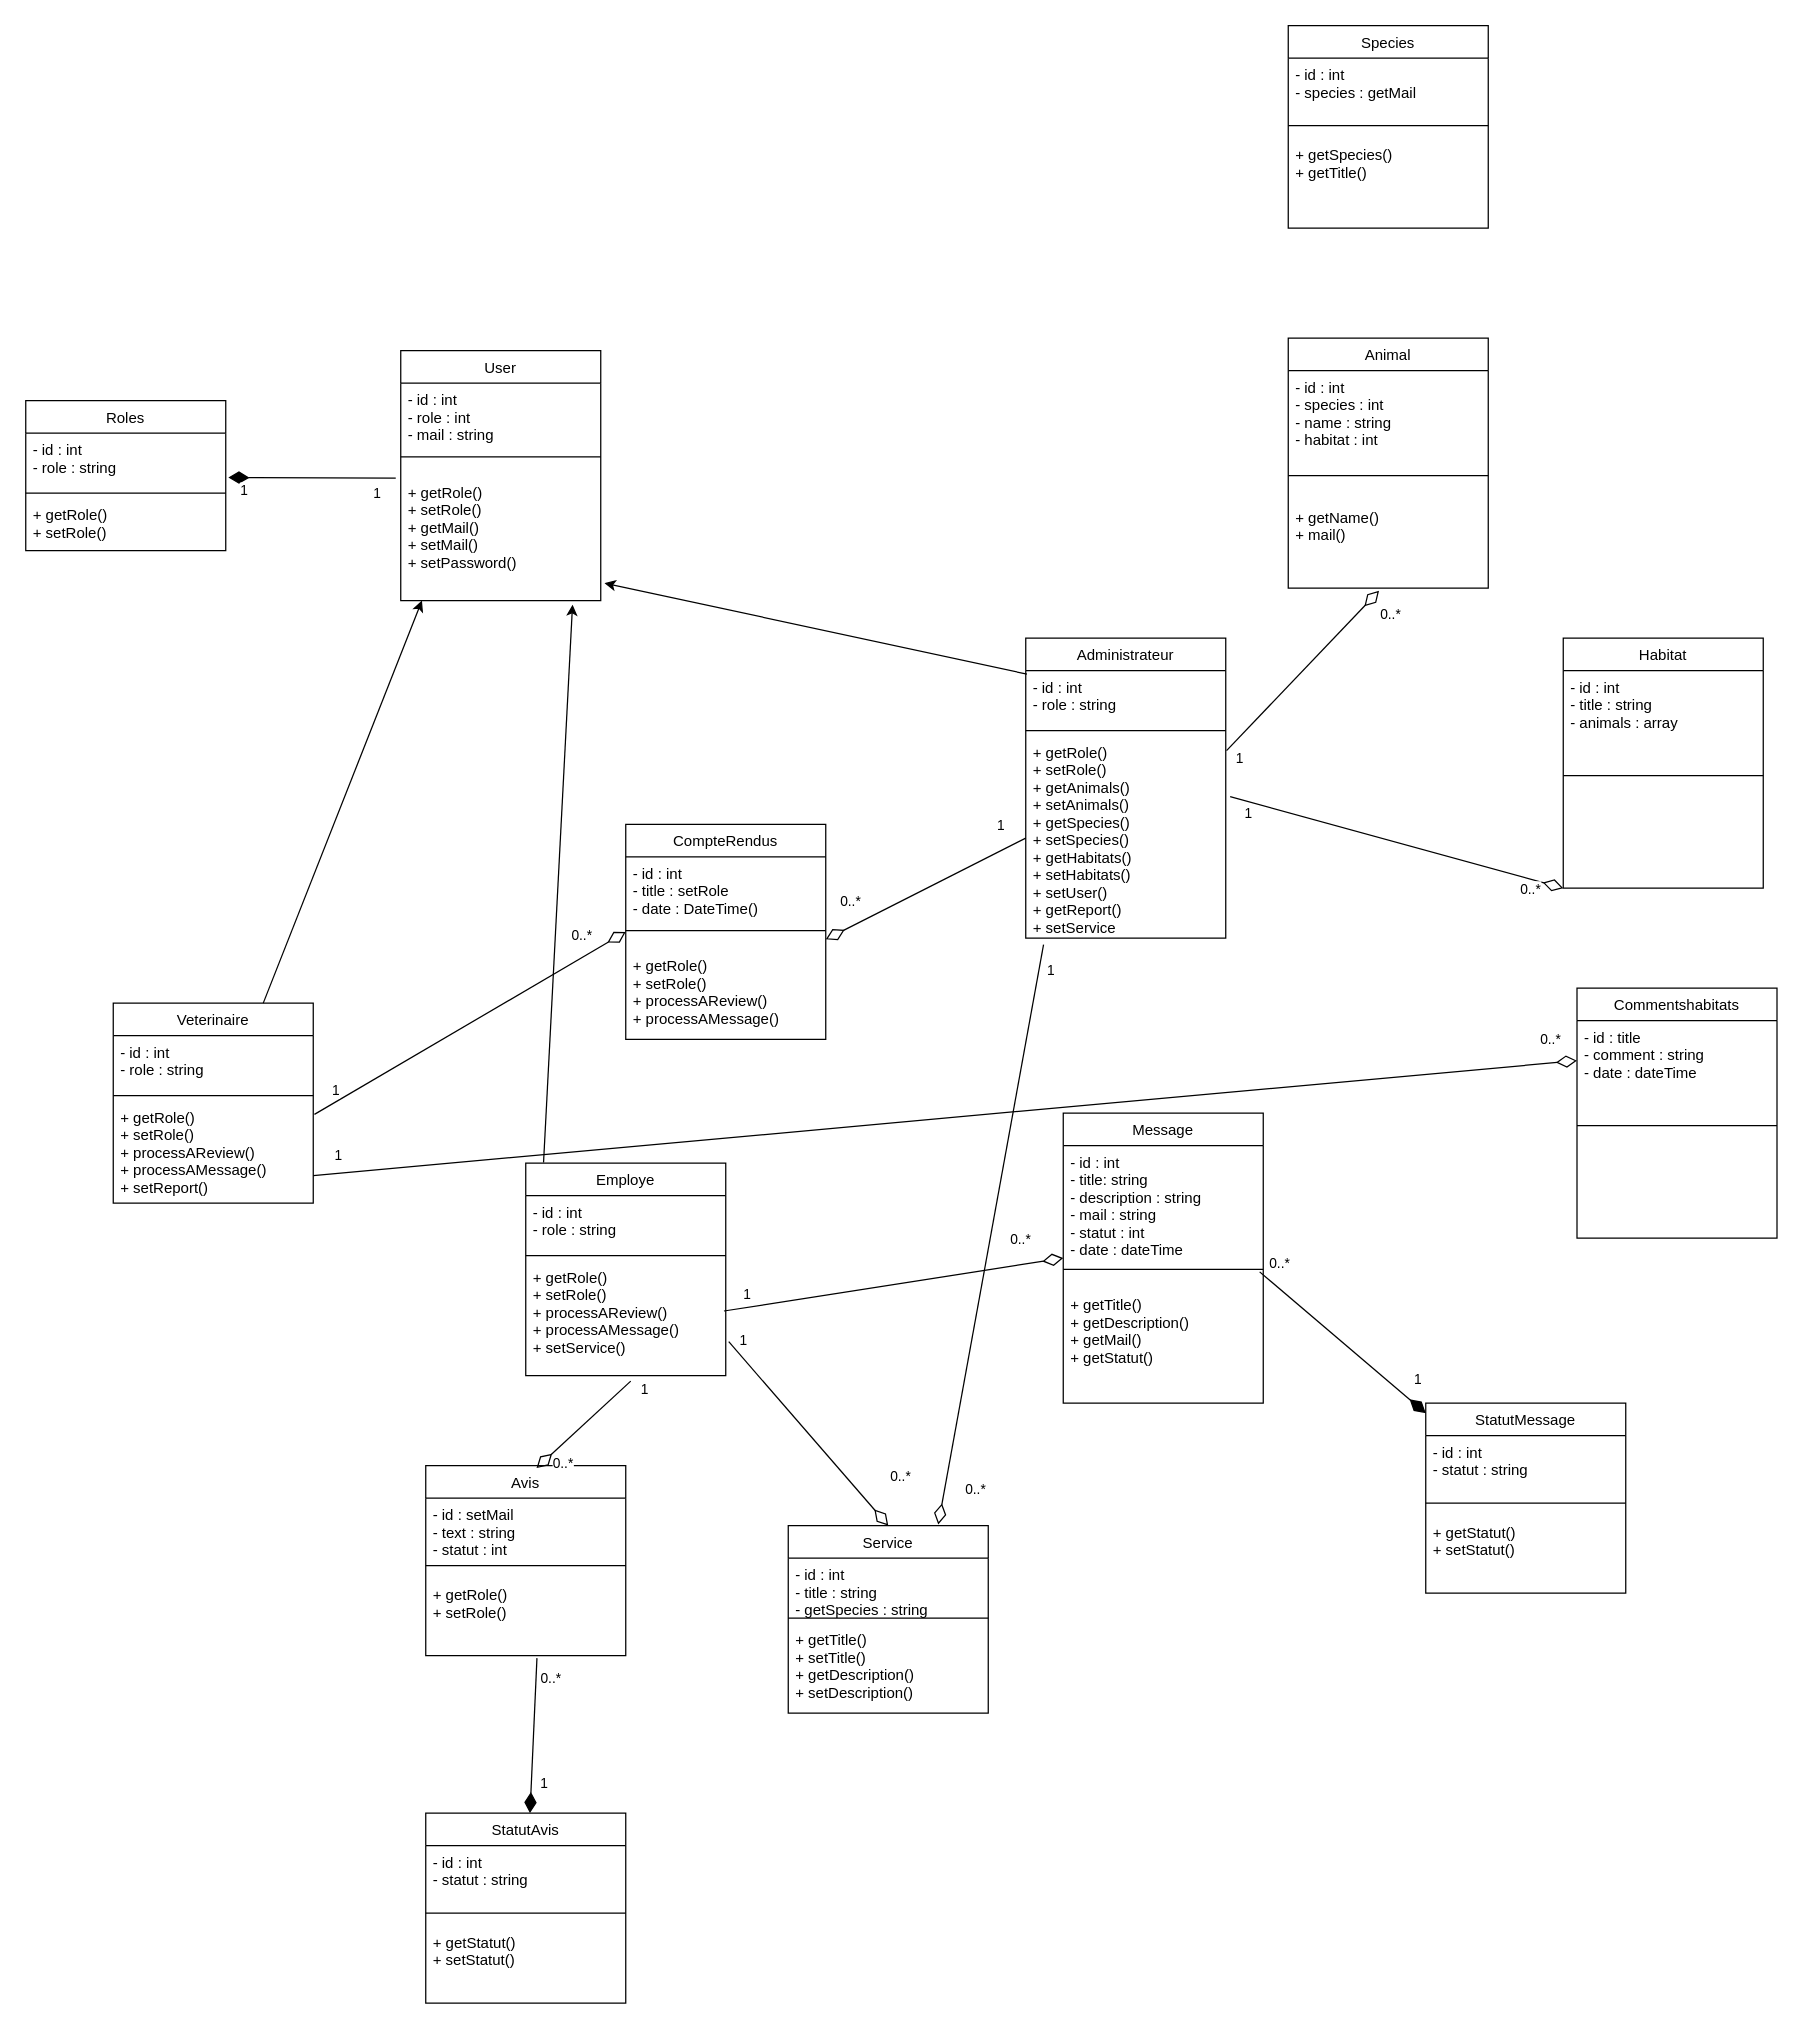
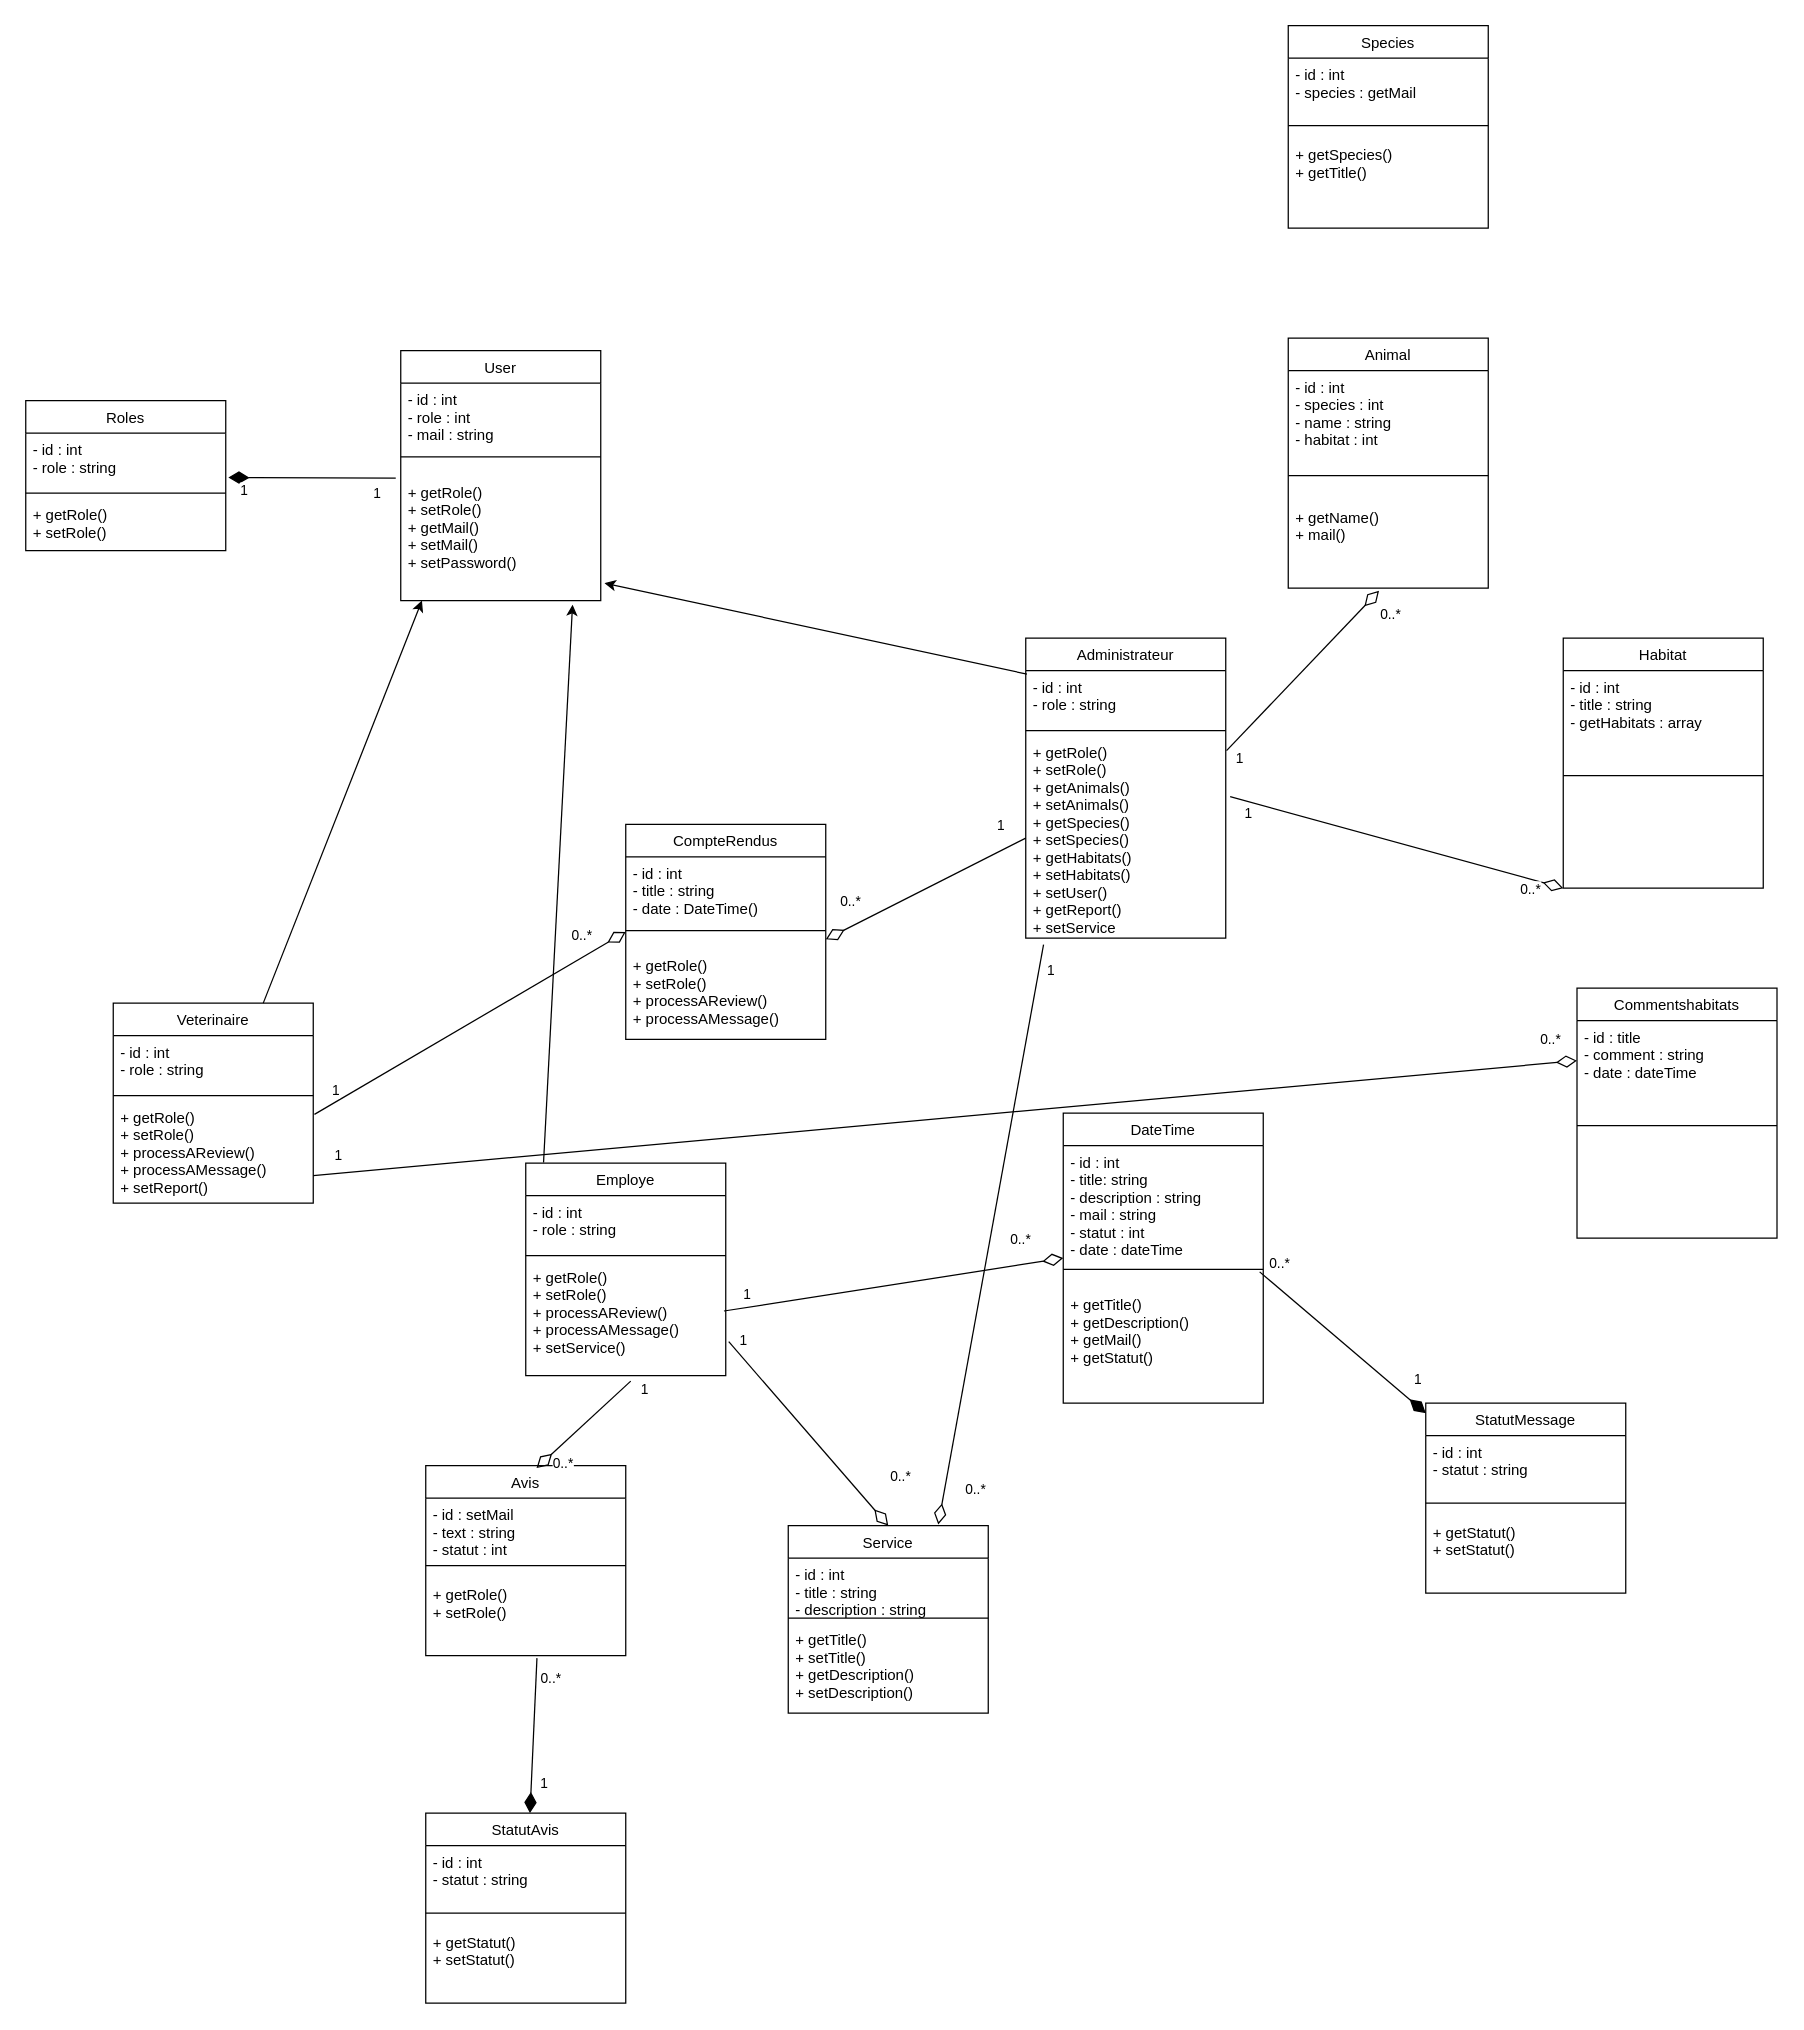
node "- id : int - title : string - animals : array": label "- id : int - title : string - animals : array" -> "- id : int - title : string - getHabitats : array"
node "- id : int - title : setRole - date : DateTime()": label "- id : int - title : setRole - date : DateTime()" -> "- id : int - title : string - date : DateTime()"
node "Message": label "Message" -> "DateTime"
node "- id : int - title : string - getSpecies : string": label "- id : int - title : string - getSpecies : string" -> "- id : int - title : string - description : string"
